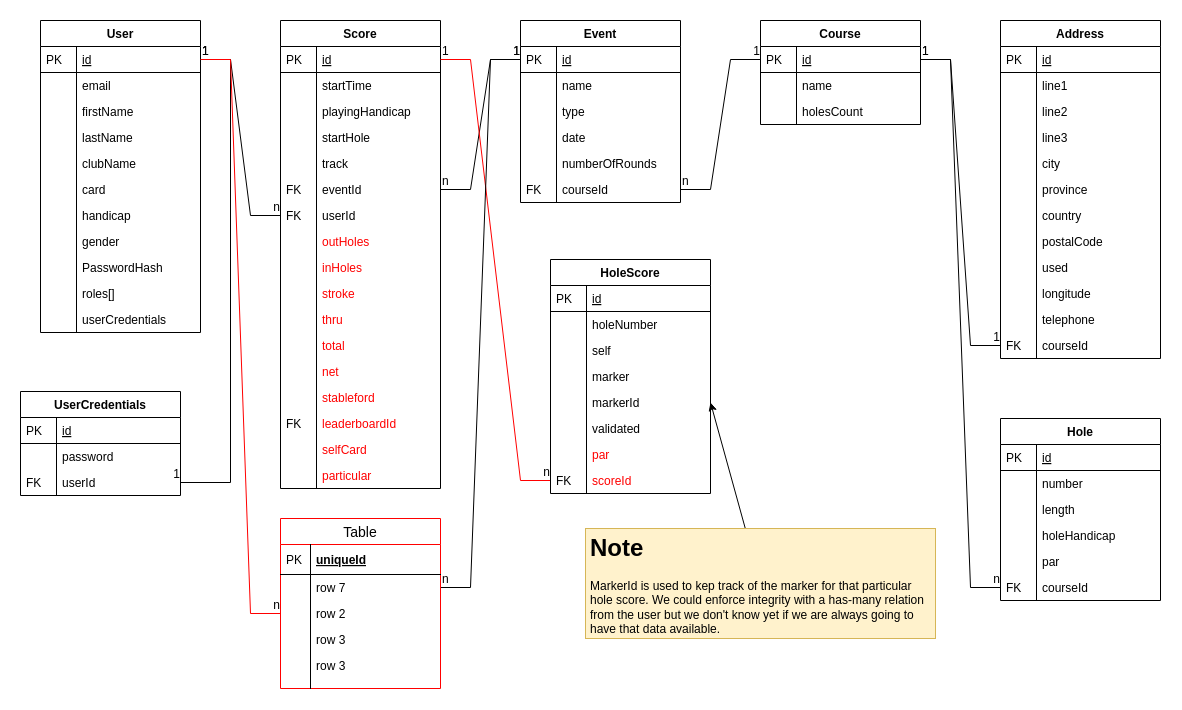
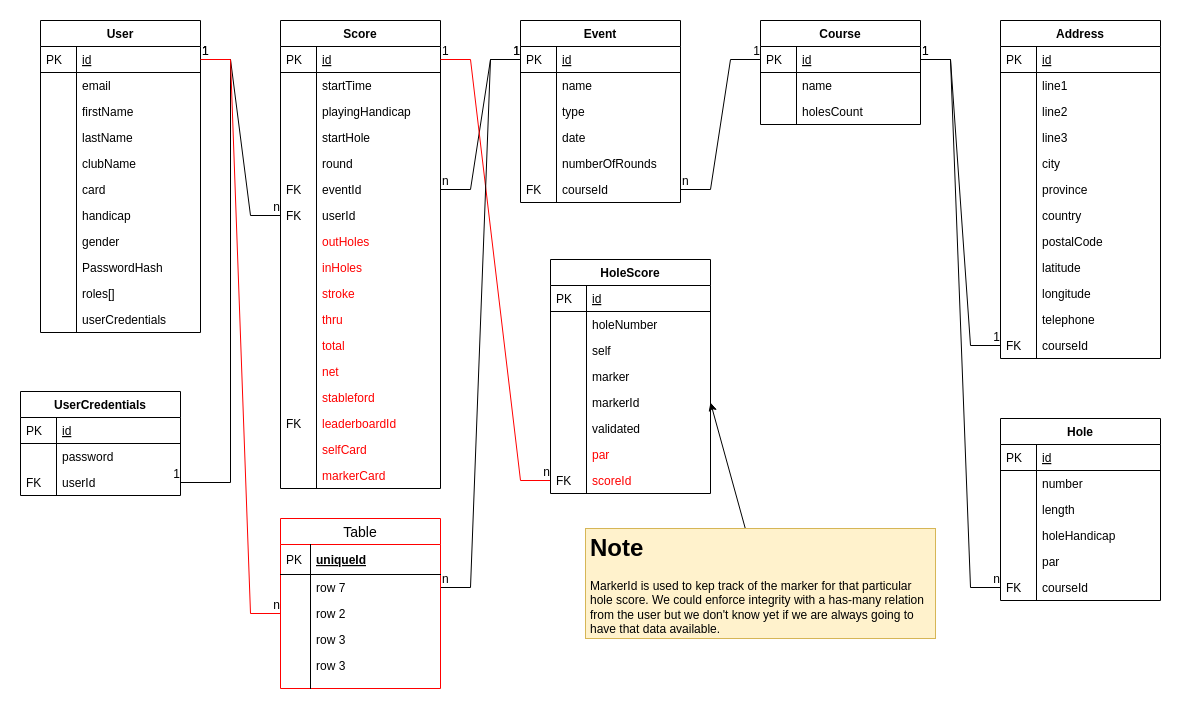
node "track": label "track" -> "round"
node "used": label "used" -> "latitude"
node "particular": label "particular" -> "markerCard"
